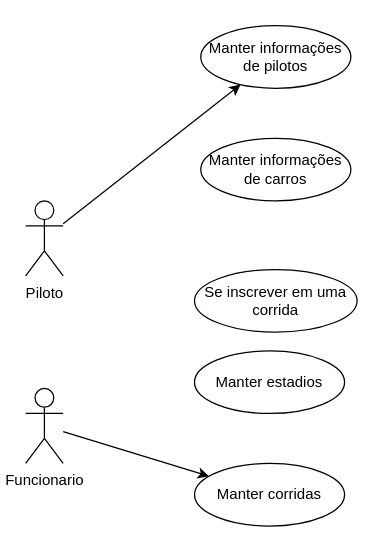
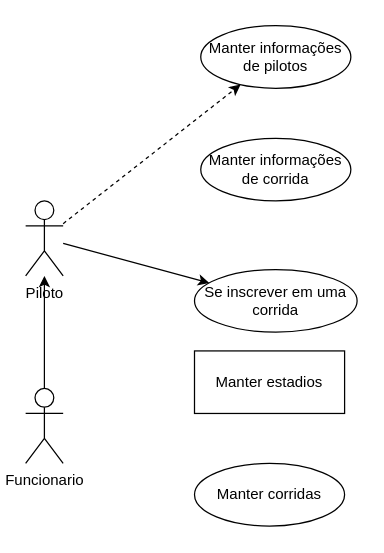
edge "Piloto" -> "Manter informações de pilotos": style solid -> dashed
node "Manter informações de carros": label "Manter informações de carros" -> "Manter informações de corrida"
edge "Piloto" -> "Se inscrever em uma corrida": added
node "Manter estadios": shape ellipse -> rectangle
edge "Funcionario" -> "Manter corridas": now "Funcionario" -> "Piloto"
